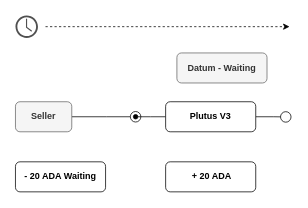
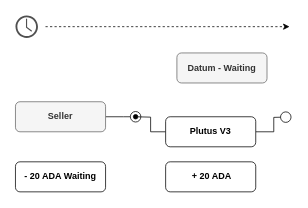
node "Seller": size 56x30 -> 90x30
node "Plutus V3": moved (210, 117) -> (210, 132)
